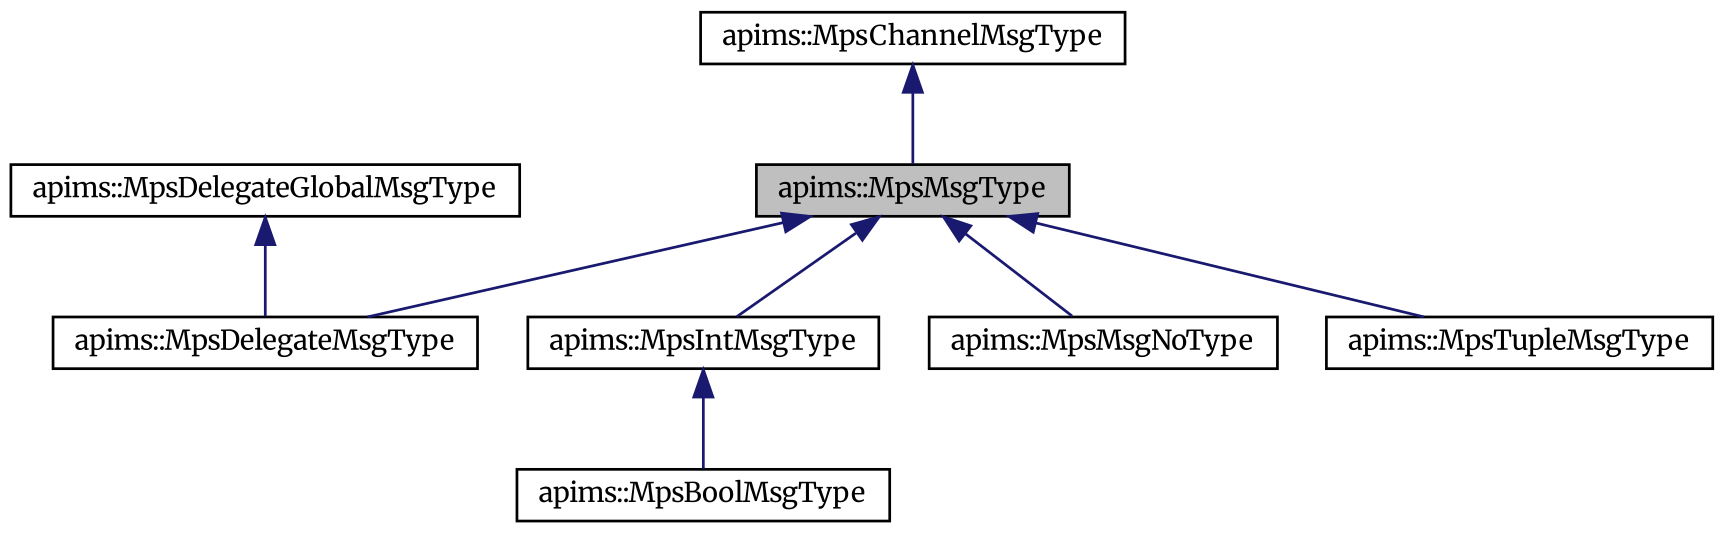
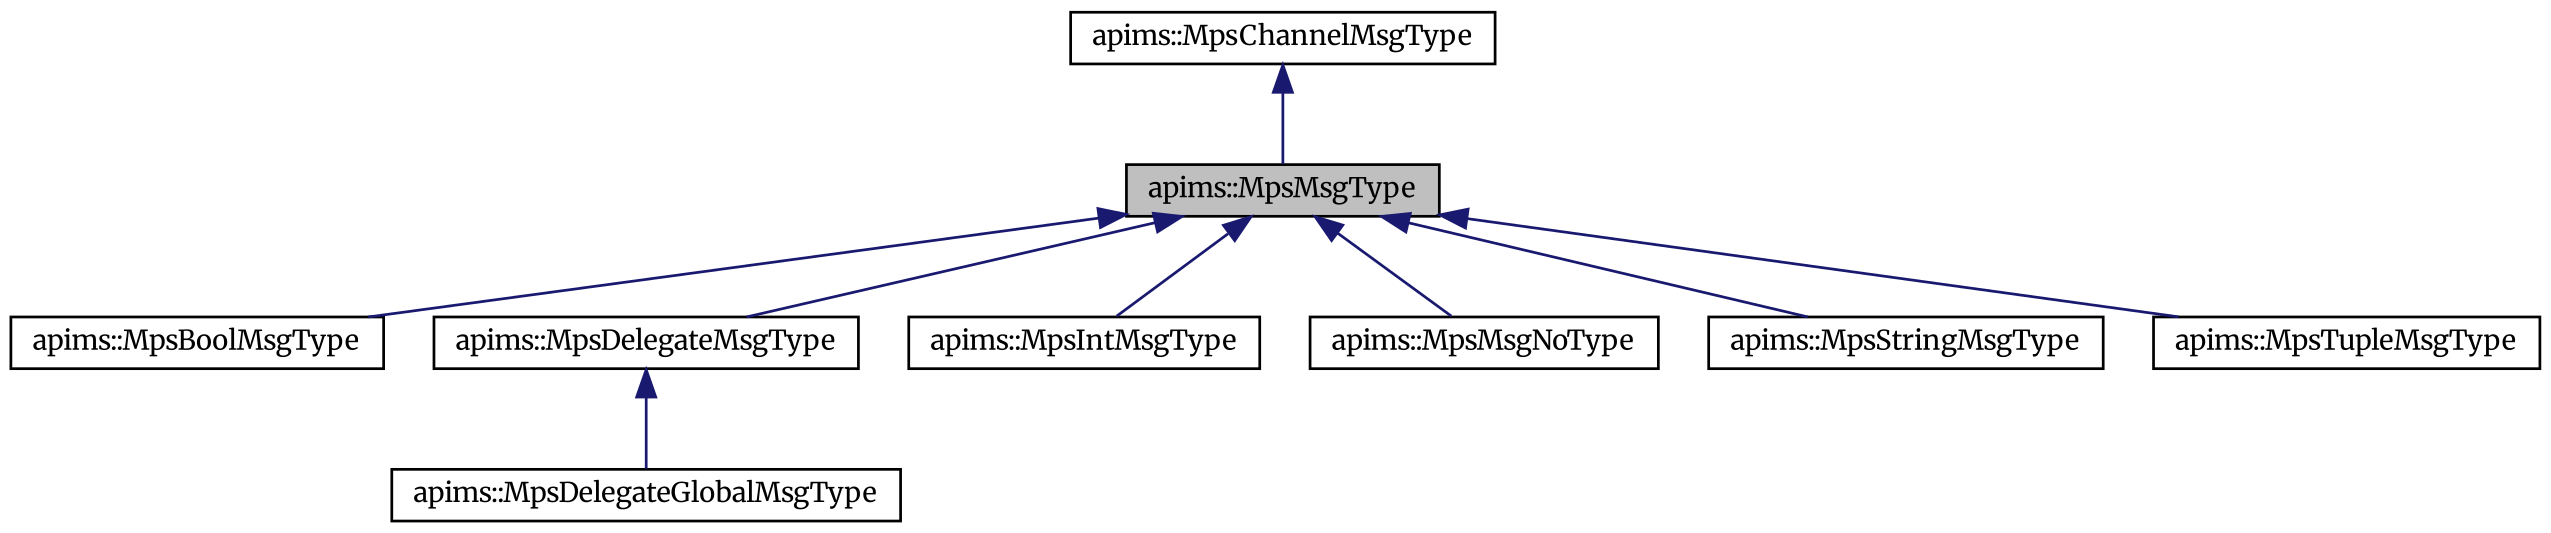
edge "apims::MpsDelegateMsgType" -> "apims::MpsDelegateGlobalMsgType": reversed
node "apims::MpsStringMsgType": added
edge "apims::MpsBoolMsgType" -> "apims::MpsIntMsgType": now "apims::MpsBoolMsgType" -> "apims::MpsMsgType"
